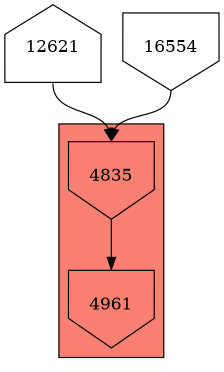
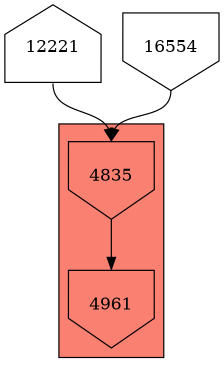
node "12621": label "12621" -> "12221"
